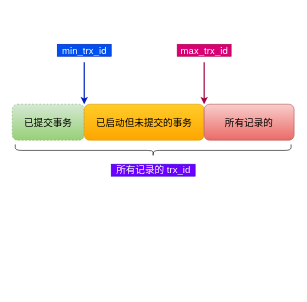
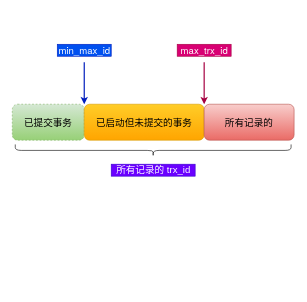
node "min_trx_id": label "min_trx_id" -> "min_max_id"
